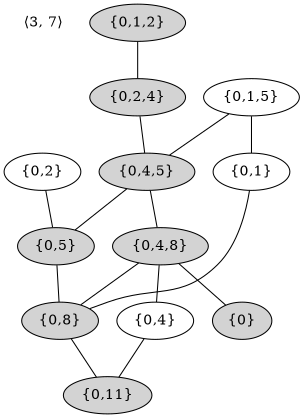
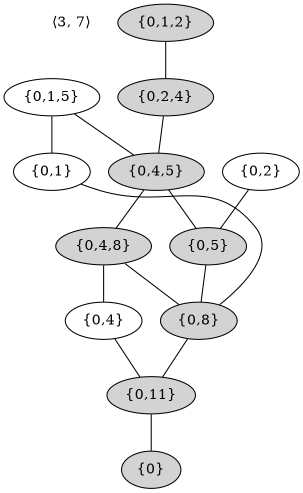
edge "{0,4,8}" -- "{0}": now "{0,11}" -- "{0}"
